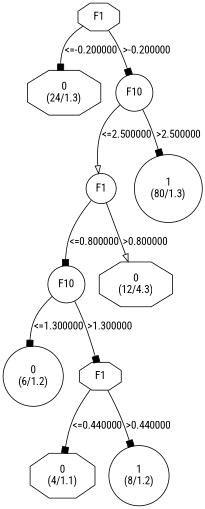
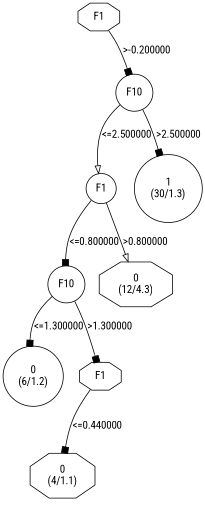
node "0 (24/1.3)": removed
node "1 (80/1.3)": label "1 (80/1.3)" -> "1 (30/1.3)"
node "1 (8/1.2)": removed
